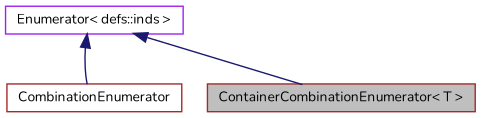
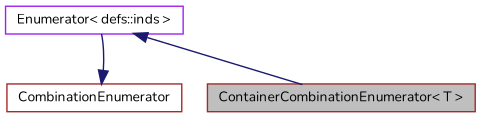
edge "CombinationEnumerator" -> "Enumerator< defs::inds >": reversed
